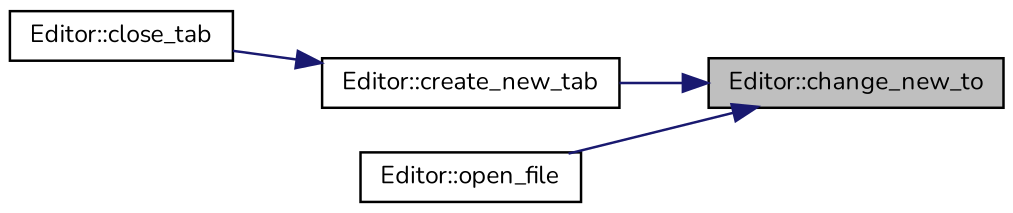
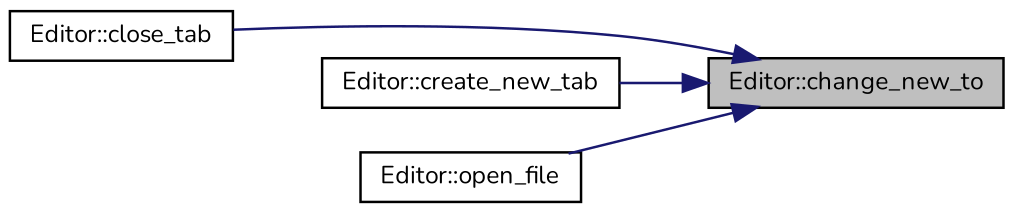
edge "Editor::close_tab" -> "Editor::create_new_tab": now "Editor::close_tab" -> "Editor::change_new_to"
